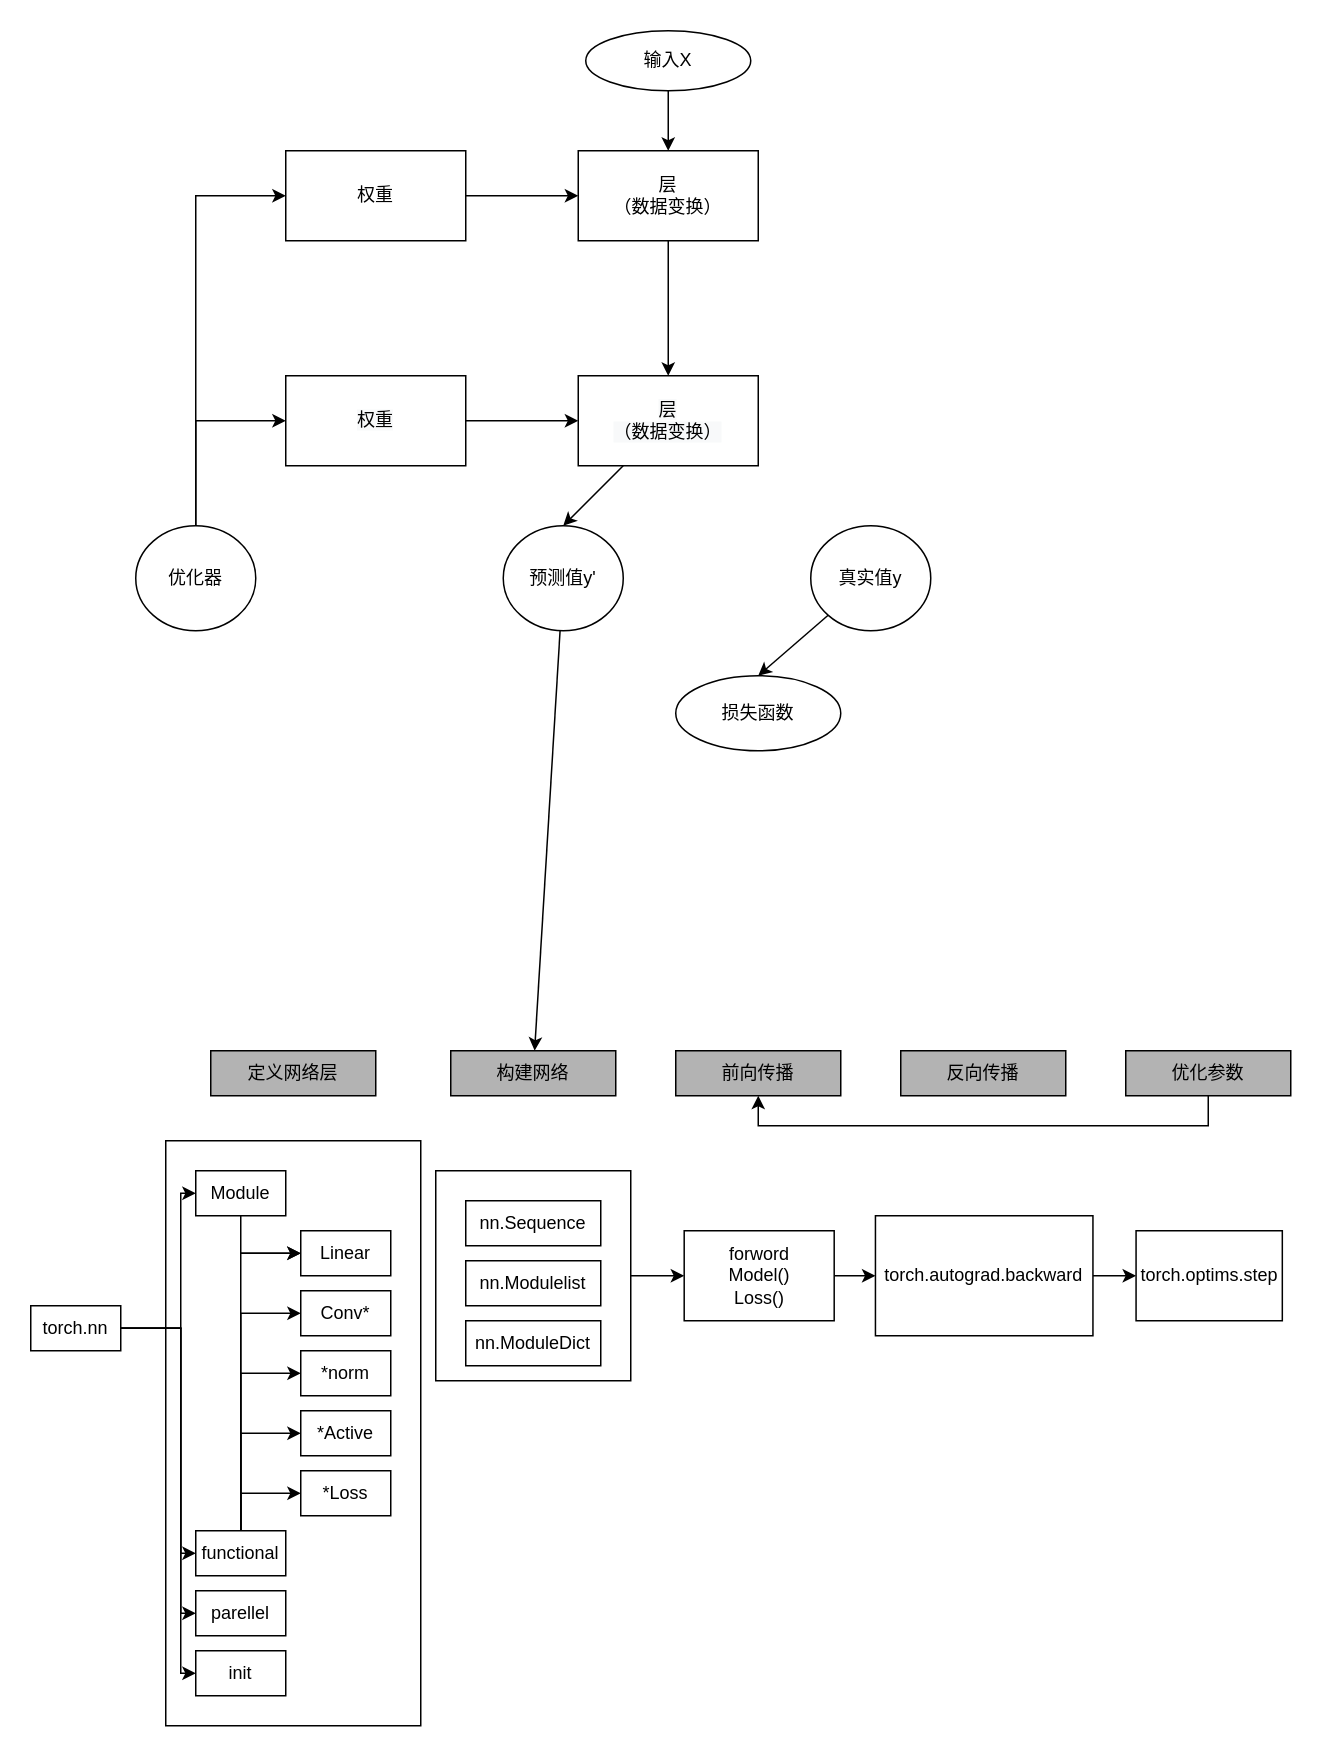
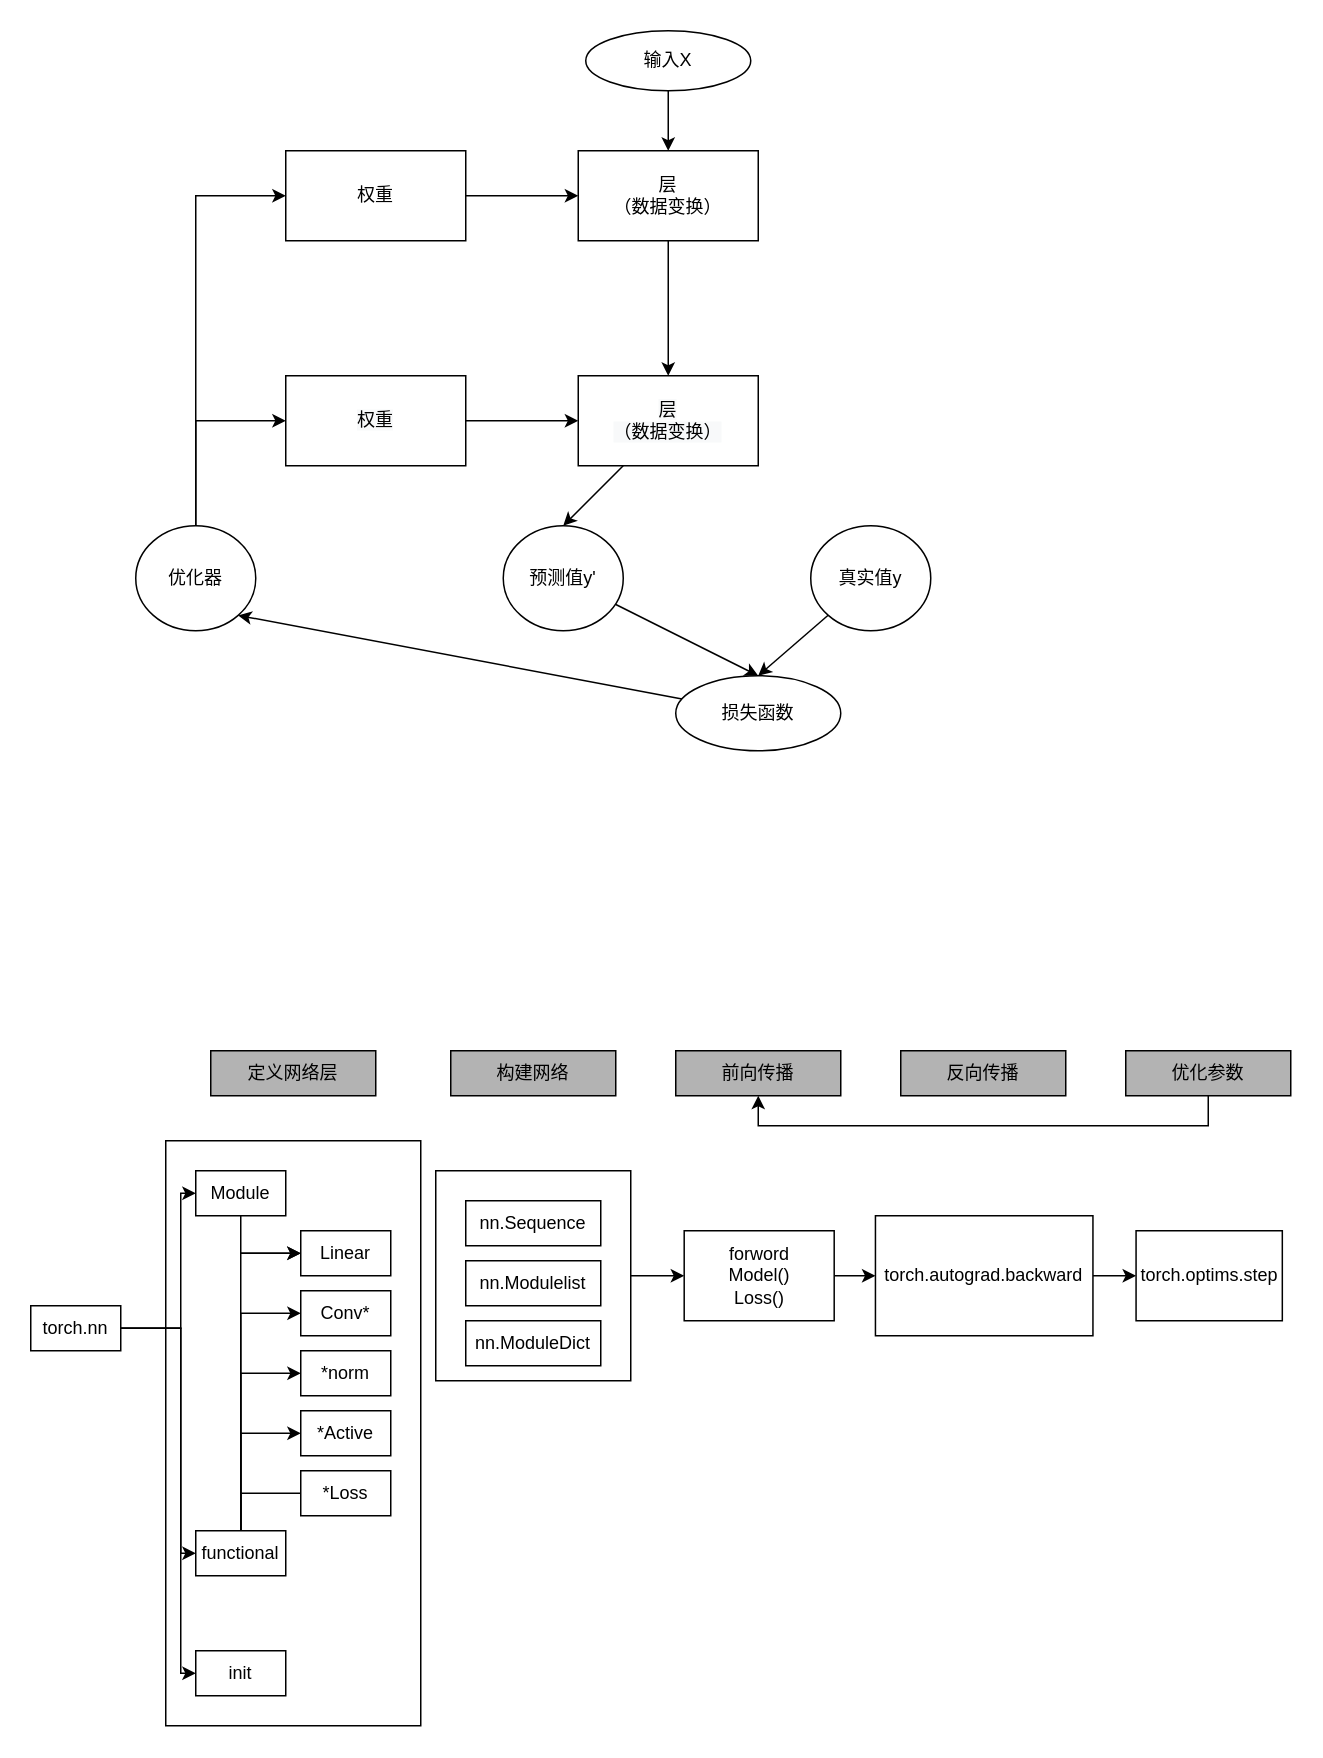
edge "损失函数" -> "优化器": added
edge "预测值y'" -> "构建网络": now "预测值y'" -> "损失函数"
edge "functional" -> "*Loss": arrowhead classic -> none
edge "torch.nn" -> "parellel": removed
node "parellel": removed
